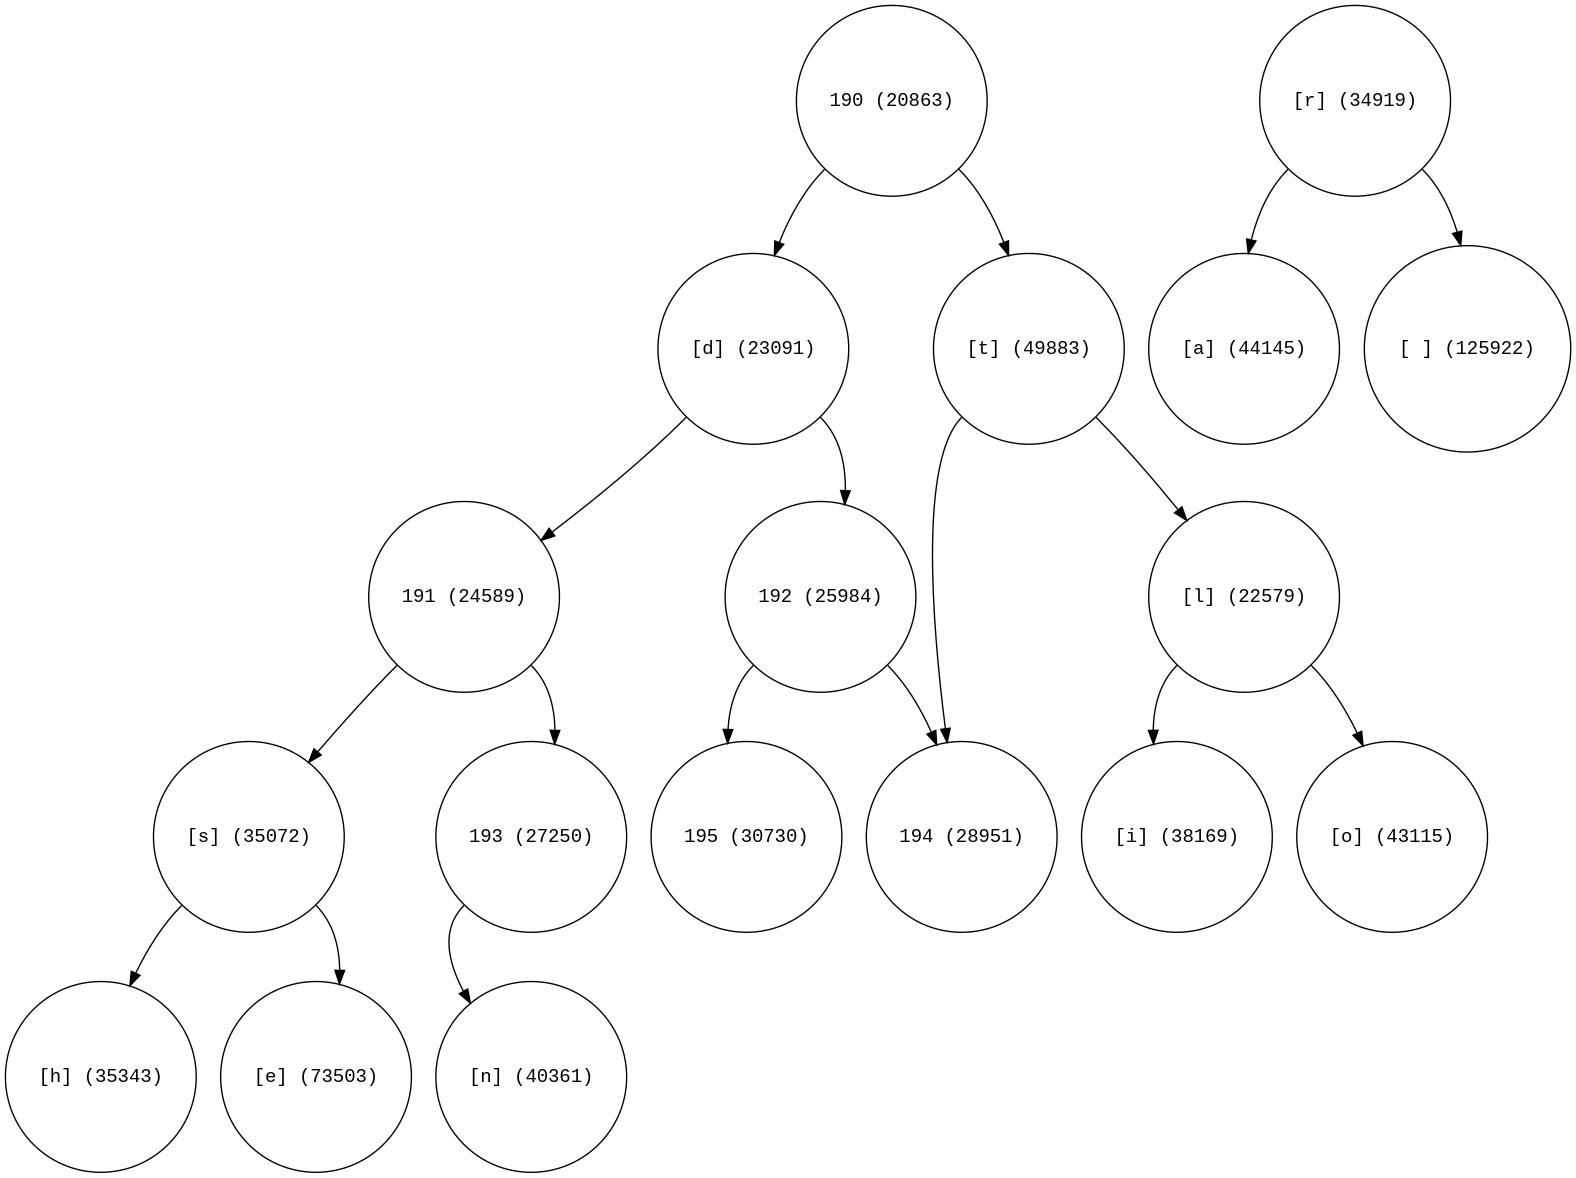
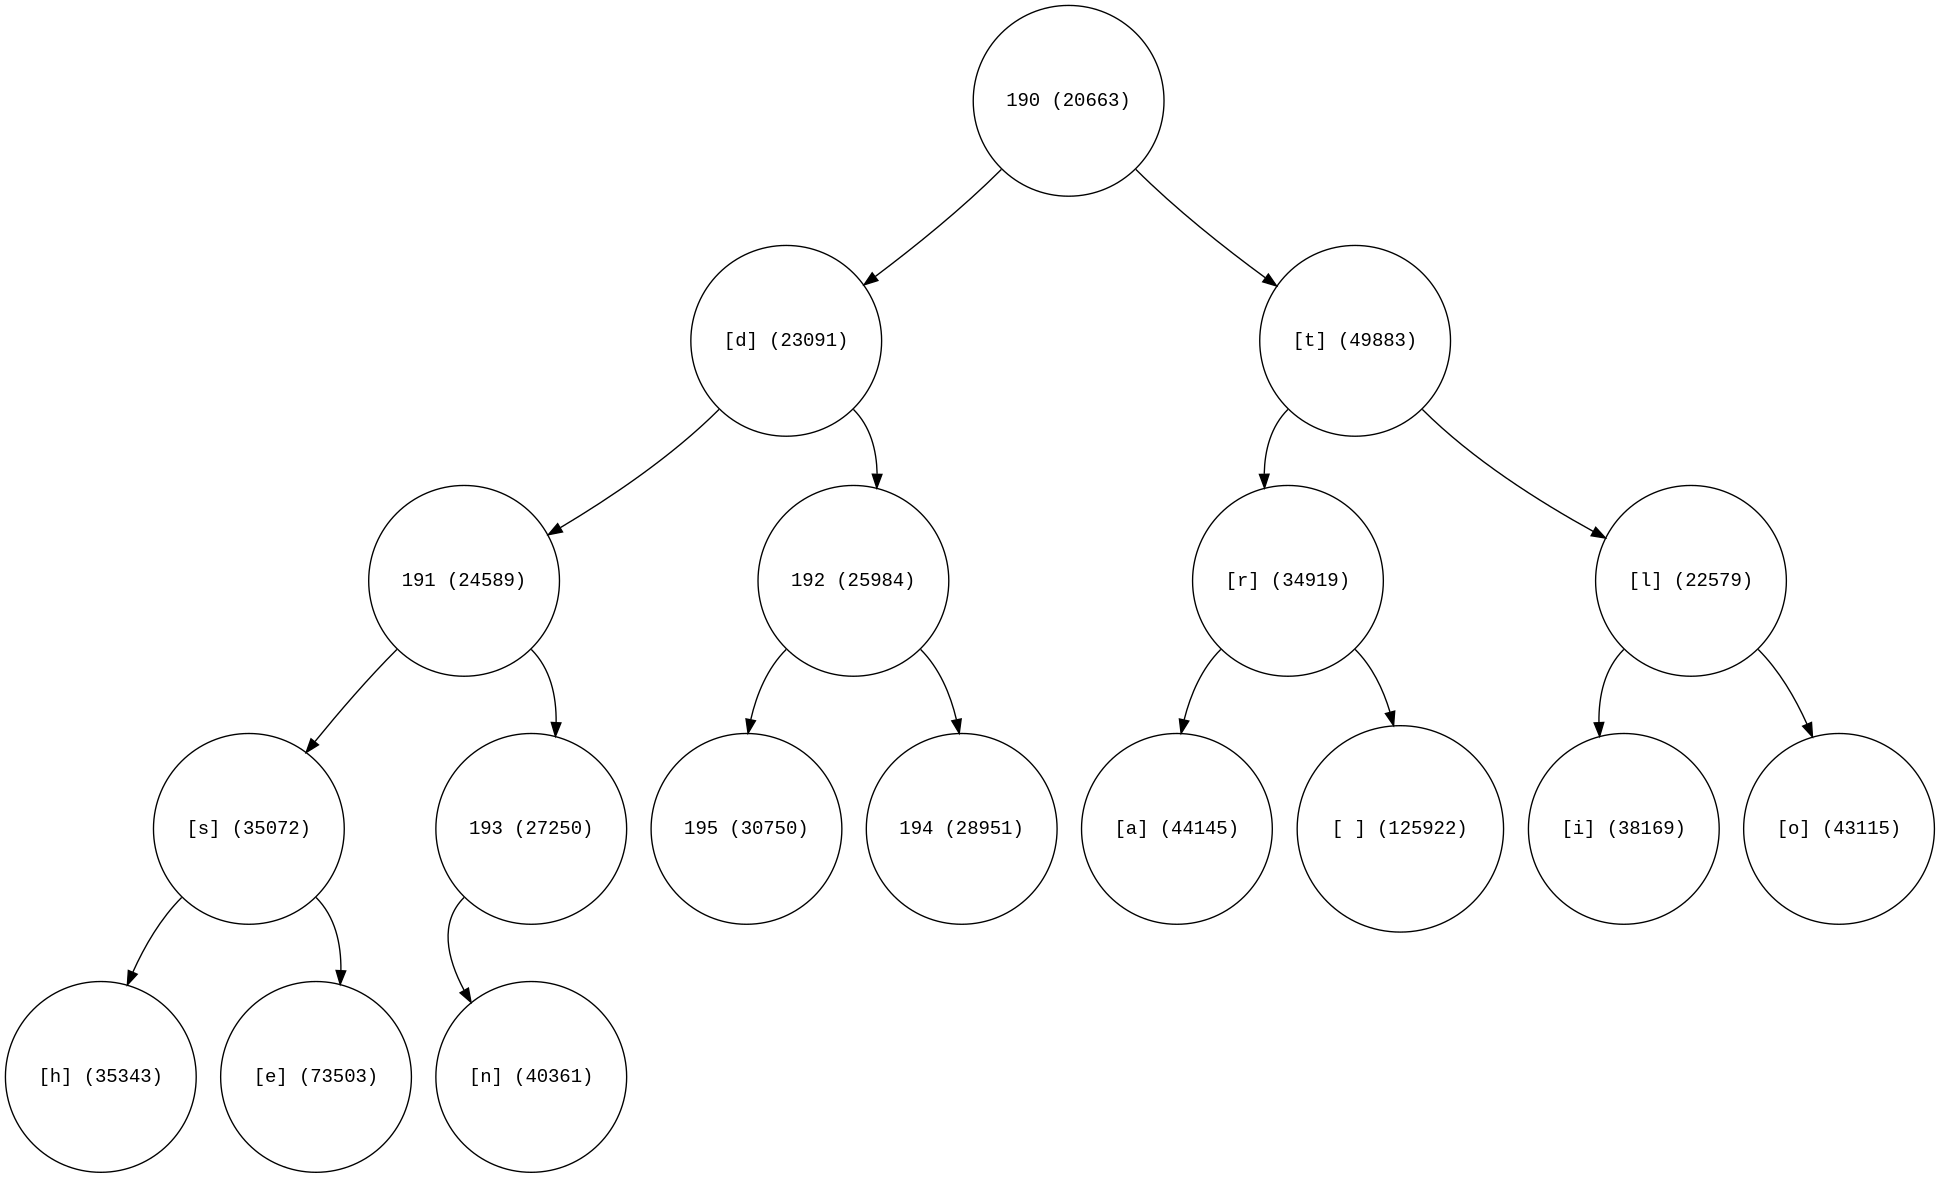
node "190 (20863)": label "190 (20863)" -> "190 (20663)"
edge "[t] (49883)" -> "194 (28951)": now "[t] (49883)" -> "[r] (34919)"
node "195 (30730)": label "195 (30730)" -> "195 (30750)"
